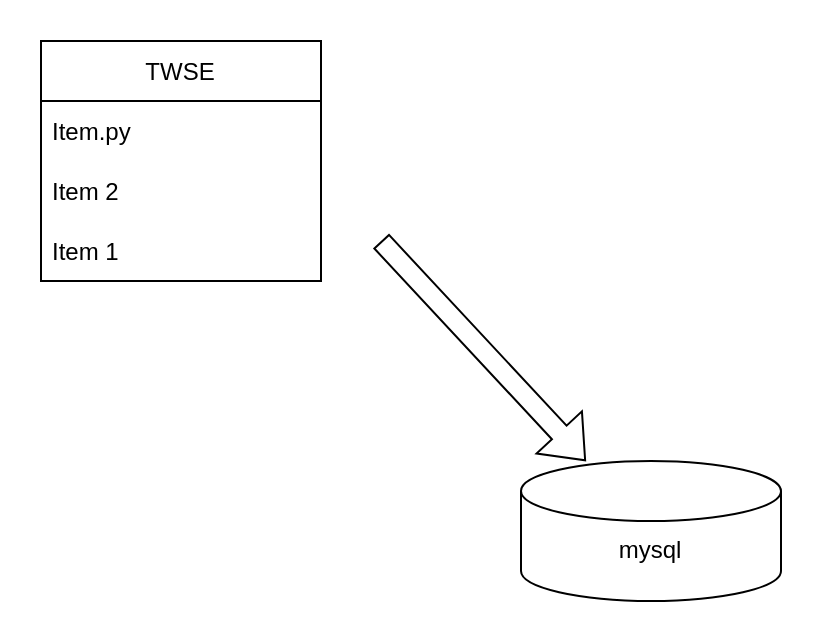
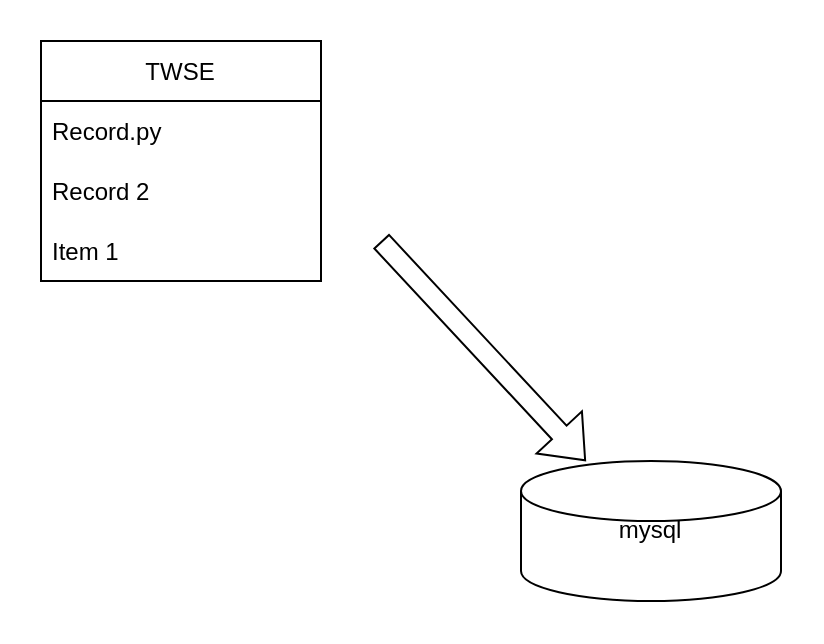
node "Item.py": label "Item.py" -> "Record.py"
node "Item 2": label "Item 2" -> "Record 2"
node "mysql": moved (651, 551) -> (651, 531)
